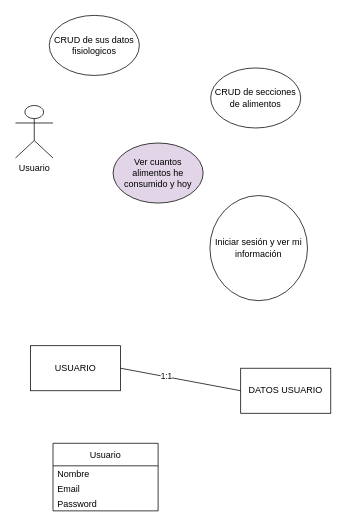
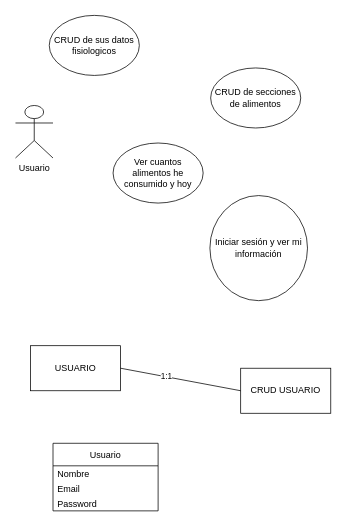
node "Ver cuantos alimentos he consumido y hoy": fillcolor #e1d5e7 -> #ffffff
node "DATOS USUARIO": label "DATOS USUARIO" -> "CRUD USUARIO"
